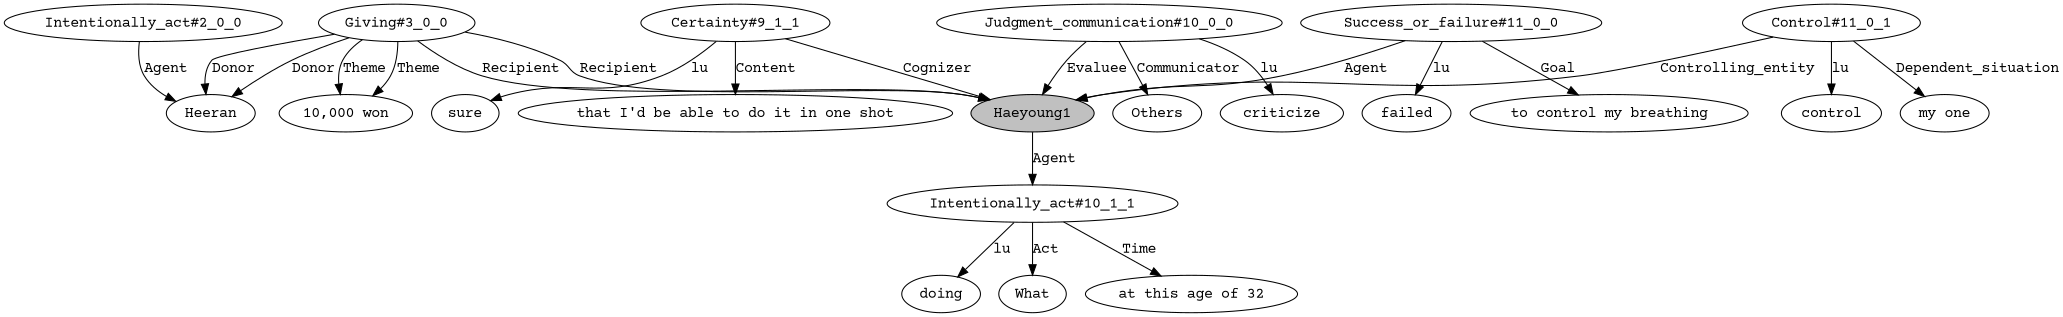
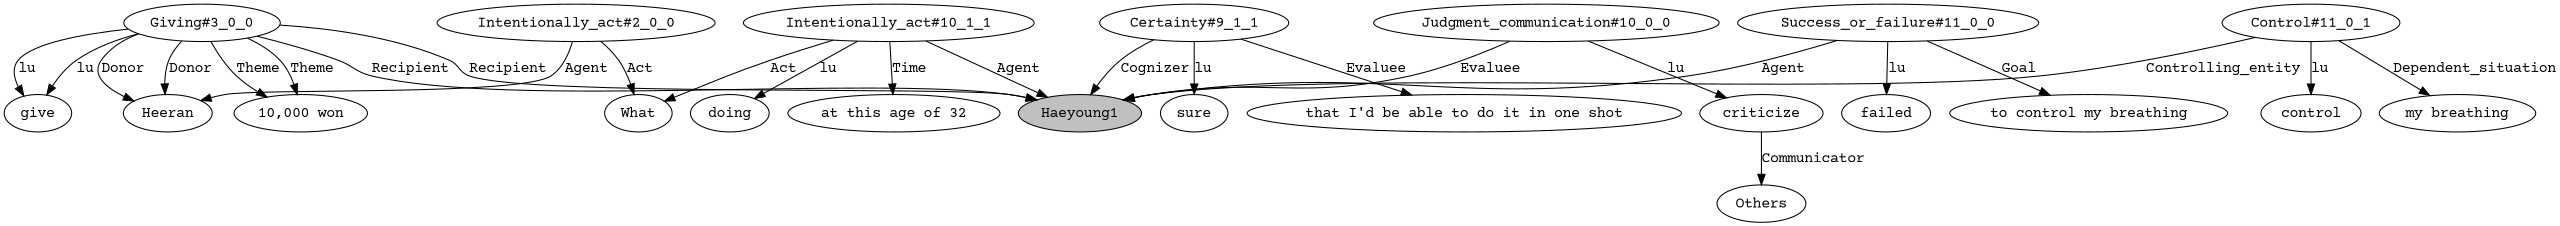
edge "Intentionally_act#2_0_0" -> "What": added, label "Act"
edge "Judgment_communication#10_0_0" -> "Others": now "criticize" -> "Others"
edge "Certainty#9_1_1" -> "that I'd be able to do it in one shot": label "Content" -> "Evaluee"
node "give": added
node "my one": label "my one" -> "my breathing"
edge "Haeyoung1" -> "Intentionally_act#10_1_1": reversed
